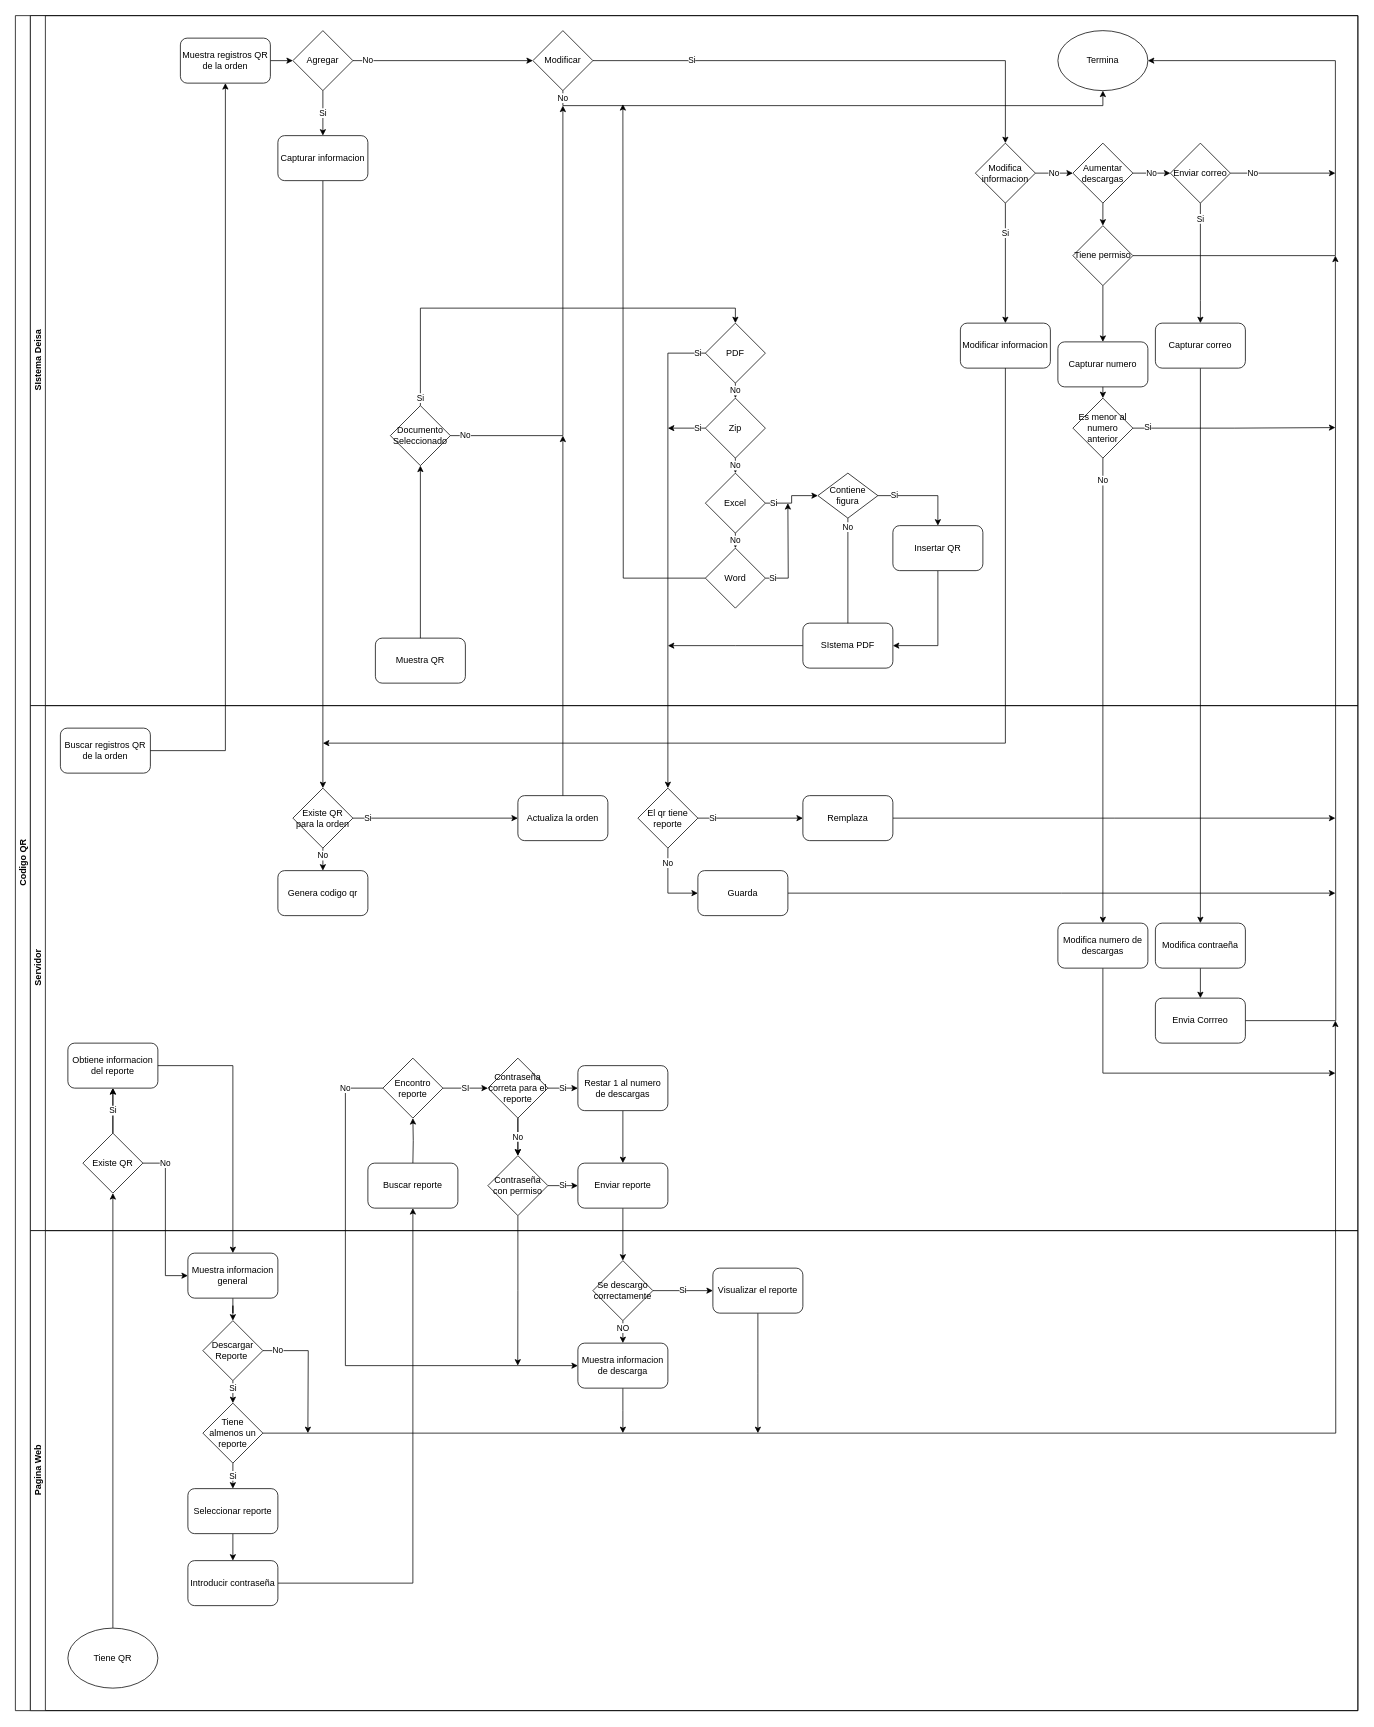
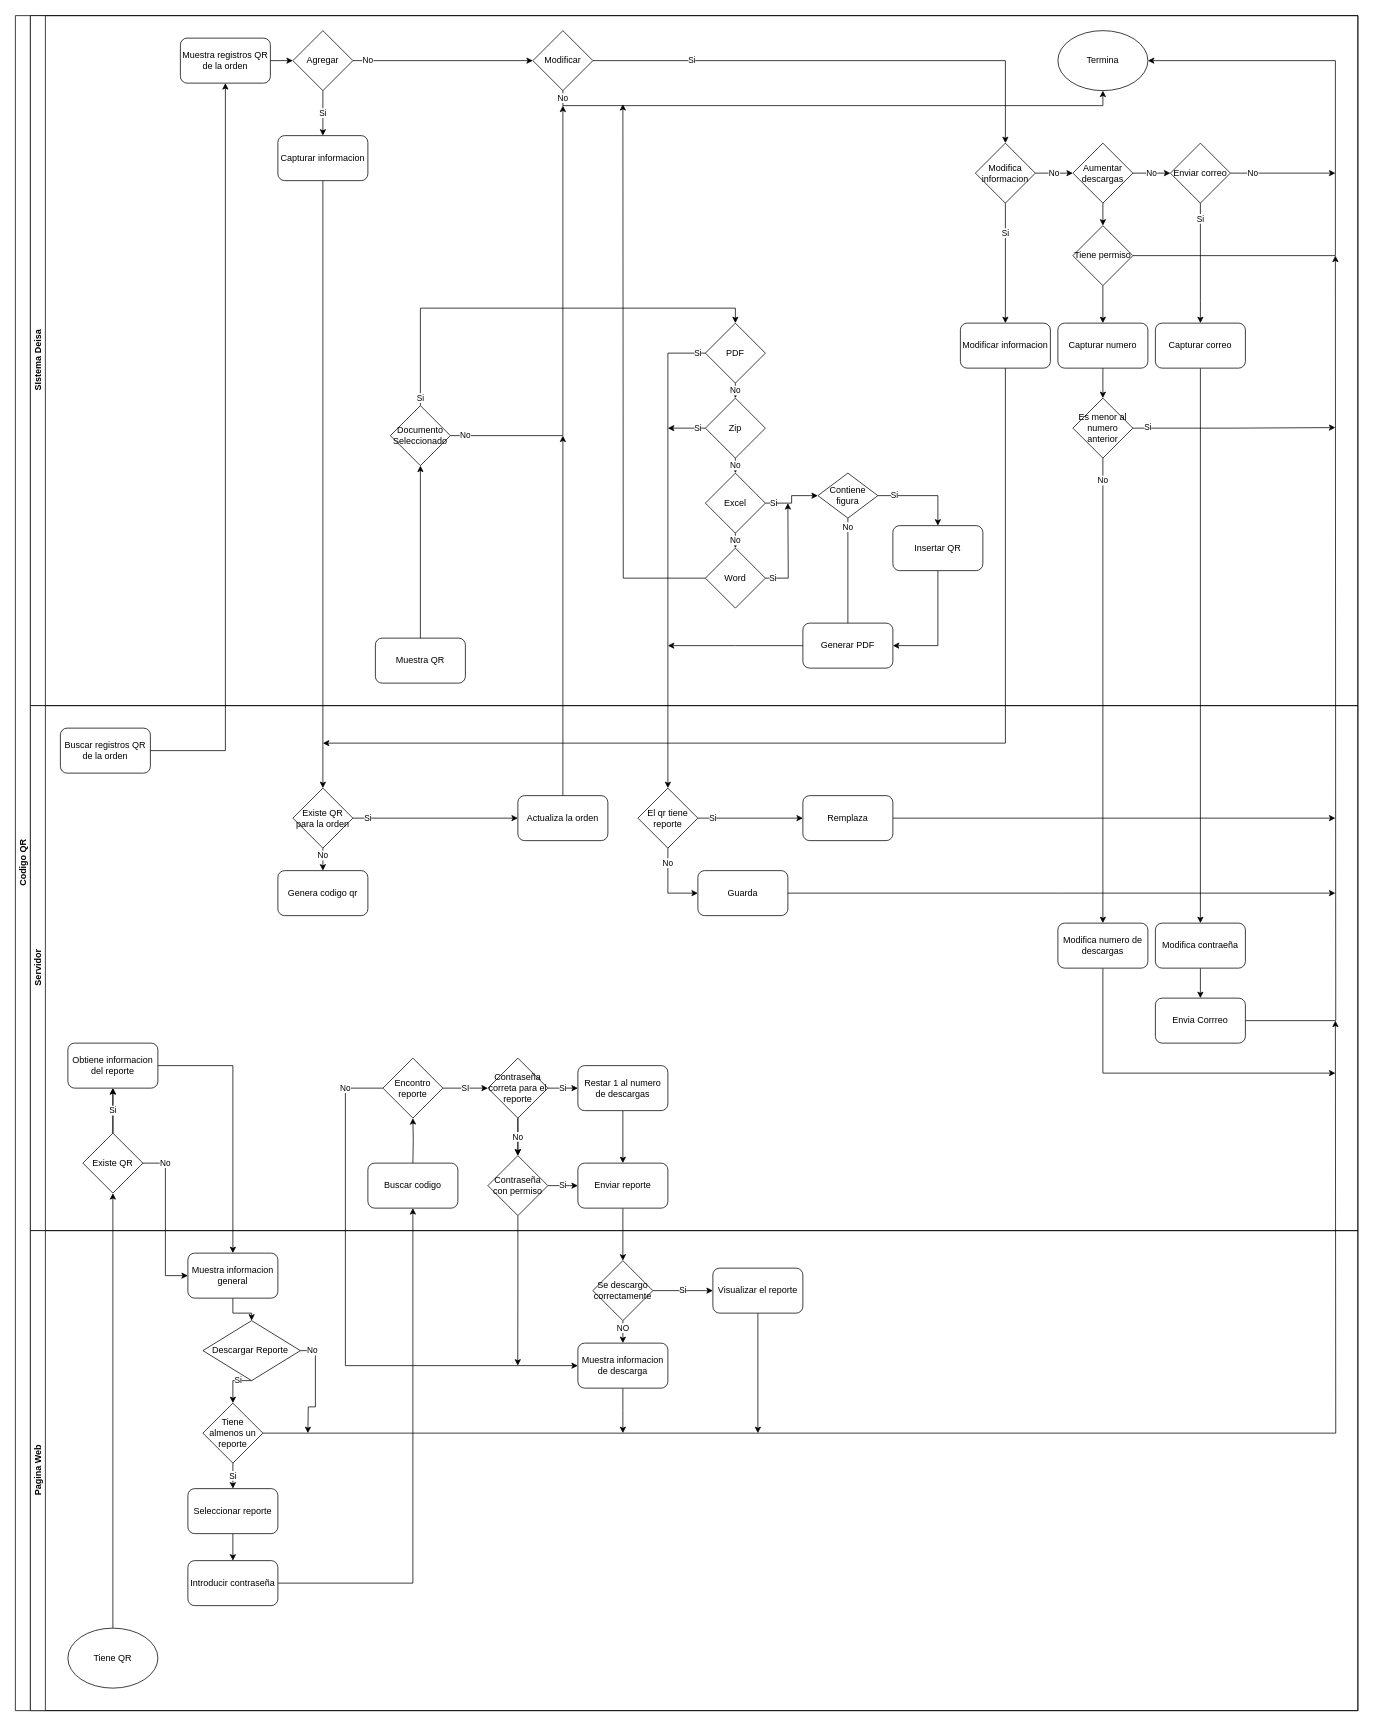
node "Capturar numero": moved (1103, 364) -> (1103, 345)
node "SIstema PDF": label "SIstema PDF" -> "Generar PDF"
node "Buscar reporte": label "Buscar reporte" -> "Buscar codigo"
node "Descargar Reporte": size 60x60 -> 98x60
